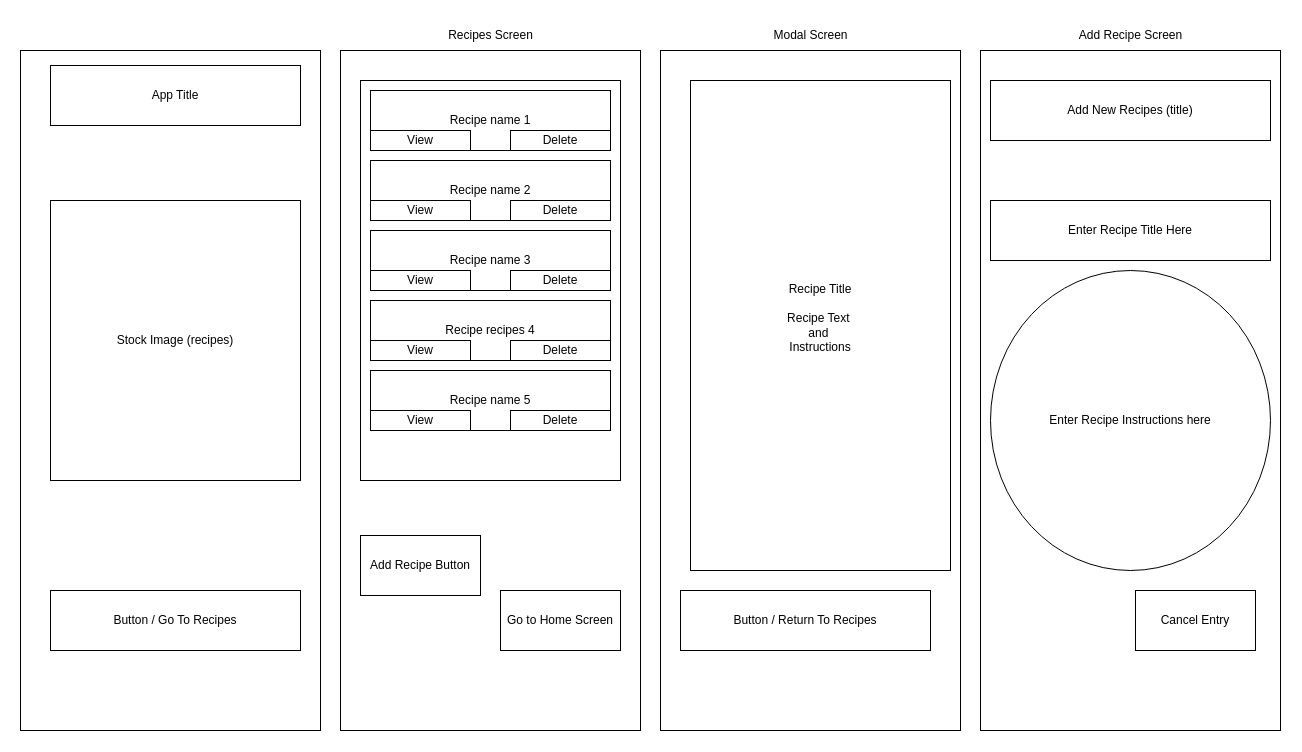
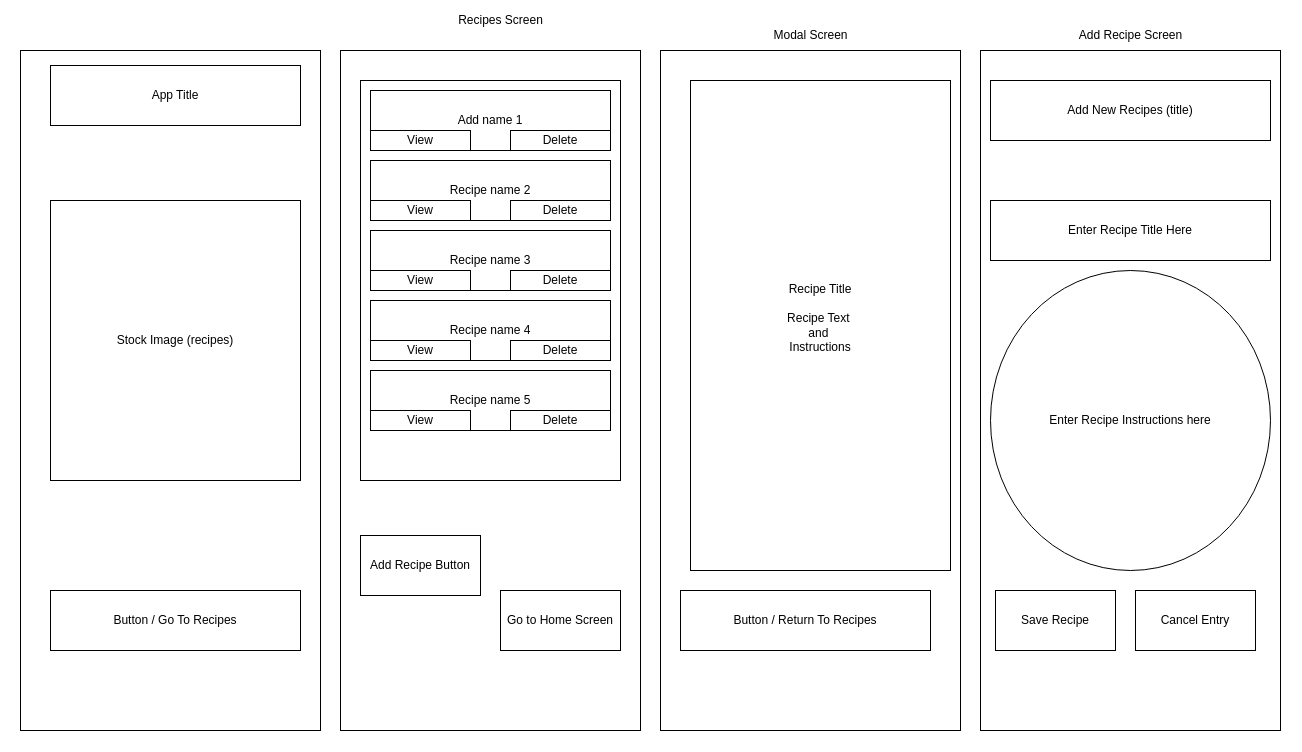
node "Recipes Screen": moved (491, 36) -> (501, 21)
node "Recipe name 1": label "Recipe name 1" -> "Add name 1"
node "Recipe recipes 4": label "Recipe recipes 4" -> "Recipe name 4"
node "Save Recipe": added
